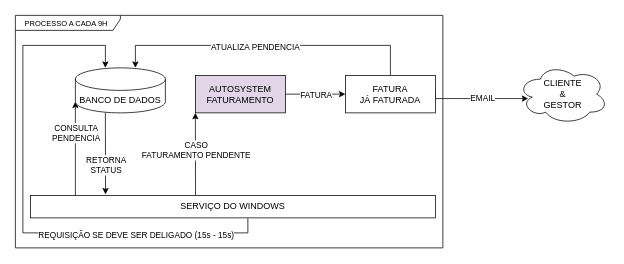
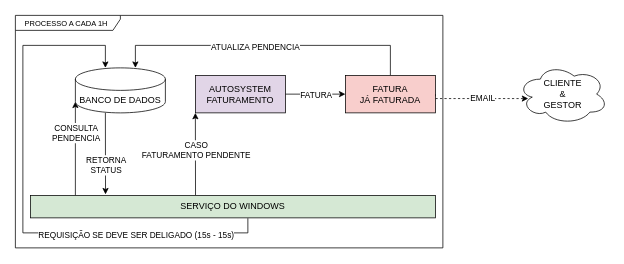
node "PROCESSO A CADA 9H": label "PROCESSO A CADA 9H" -> "PROCESSO A CADA 1H"
node "FATURA JÁ FATURADA": fillcolor #ffffff -> #f8cecc
edge "FATURA JÁ FATURADA" -> "CLIENTE & GESTOR": style solid -> dashed
node "SERVIÇO DO WINDOWS": fillcolor #ffffff -> #d5e8d4
